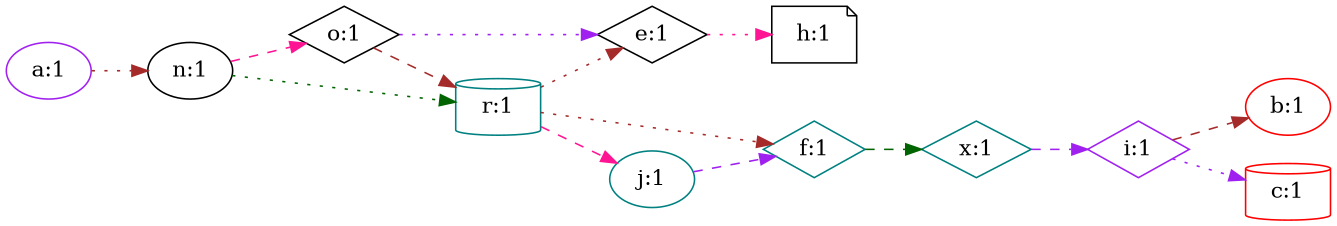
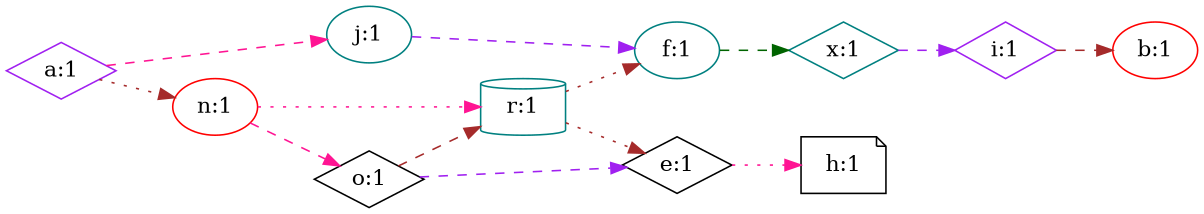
edge "o:1" -> "e:1": style dotted -> dashed
node "a:1": shape ellipse -> diamond
node "n:1": color black -> red
edge "n:1" -> "r:1": color darkgreen -> deeppink
edge "r:1" -> "j:1": now "a:1" -> "j:1"
node "f:1": shape diamond -> ellipse
node "c:1": removed
